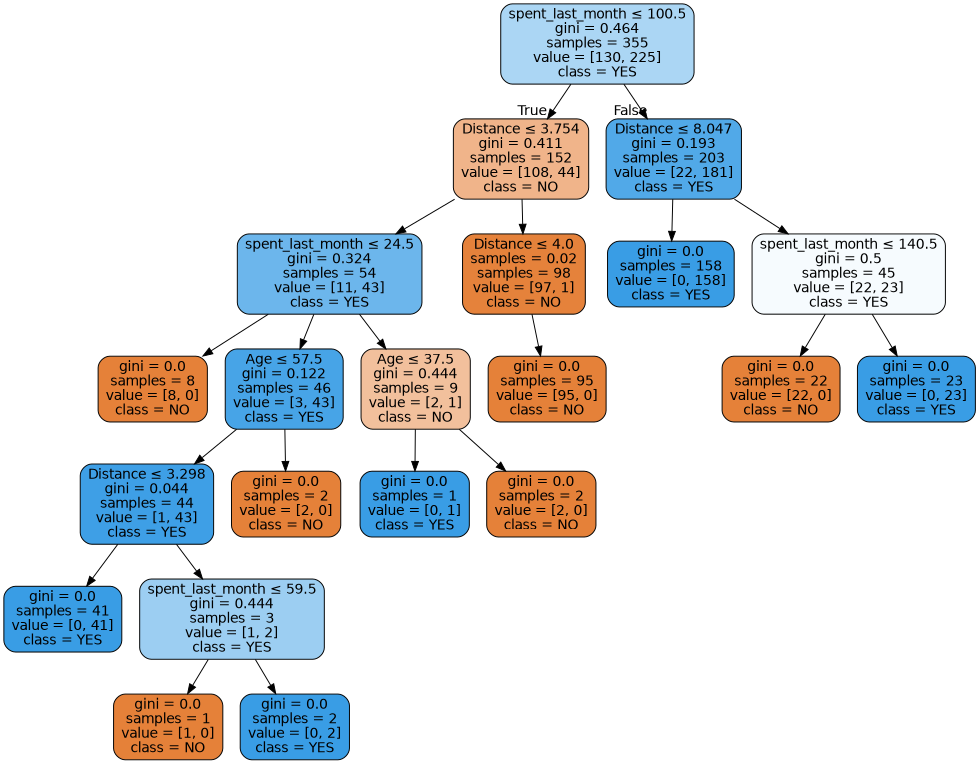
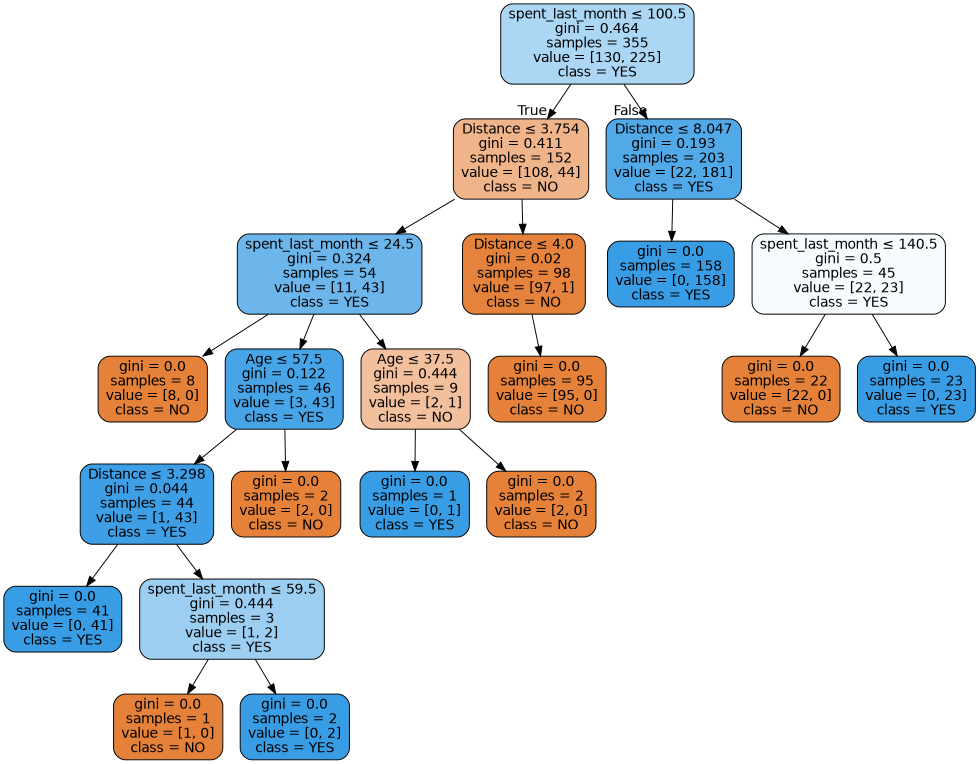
node "Distance ≤ 4.0": text "samples = 0.02" -> "gini = 0.02"
